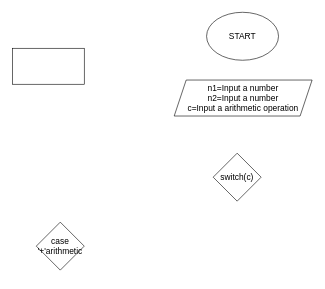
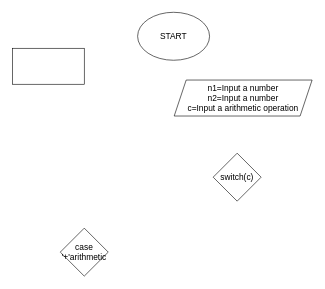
node "START": moved (243, 36) -> (174, 36)
node "case '+'arithmetic": moved (60, 246) -> (84, 252)
